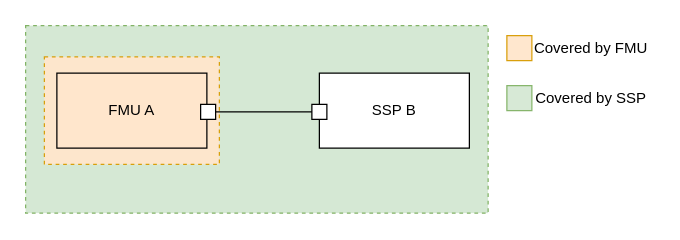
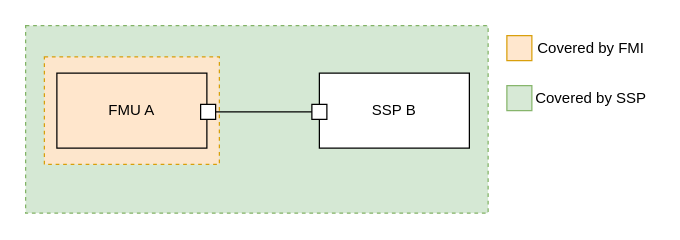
node "Covered by FMU": label "Covered by FMU" -> "Covered by FMI"
